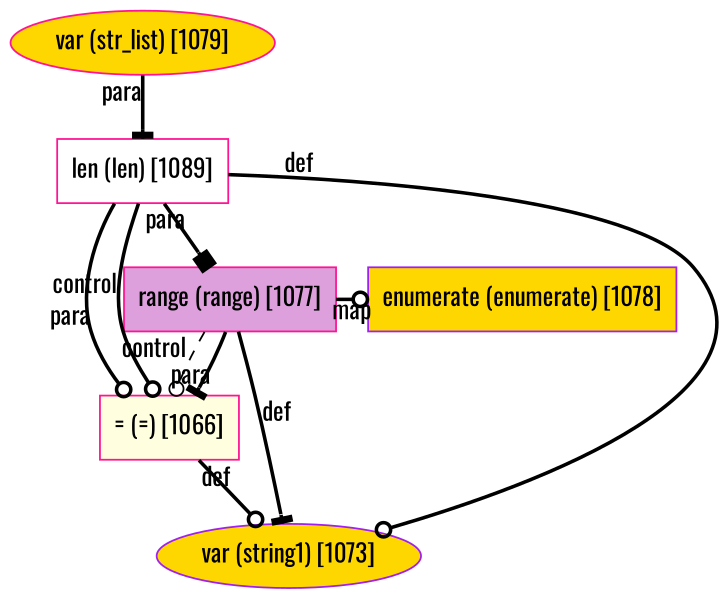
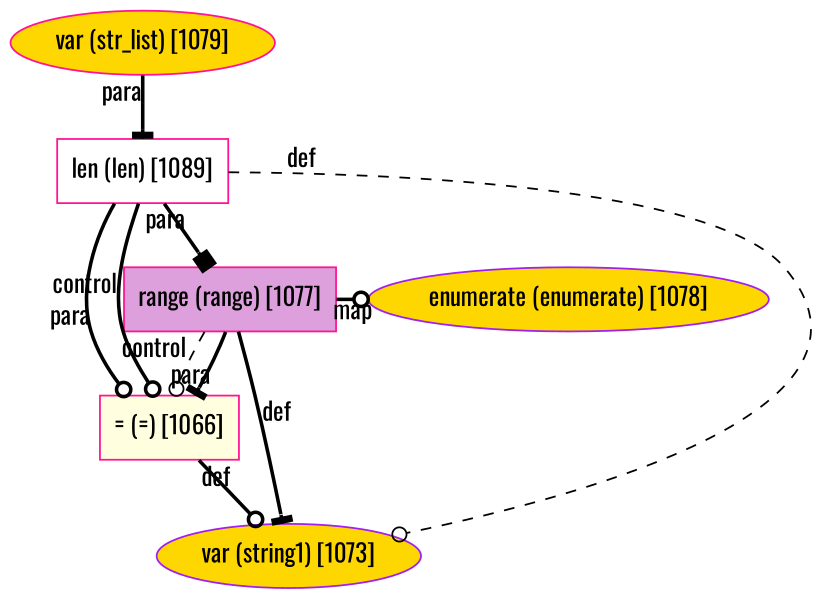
edge "len (len) [1089]" -> "var (string1) [1073]": style bold -> dashed
node "enumerate (enumerate) [1078]": shape box -> ellipse
